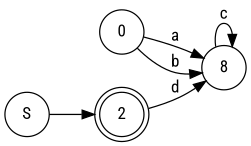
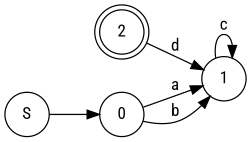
node "8": label "8" -> "1"
edge "S" -> "2": now "S" -> "0"
